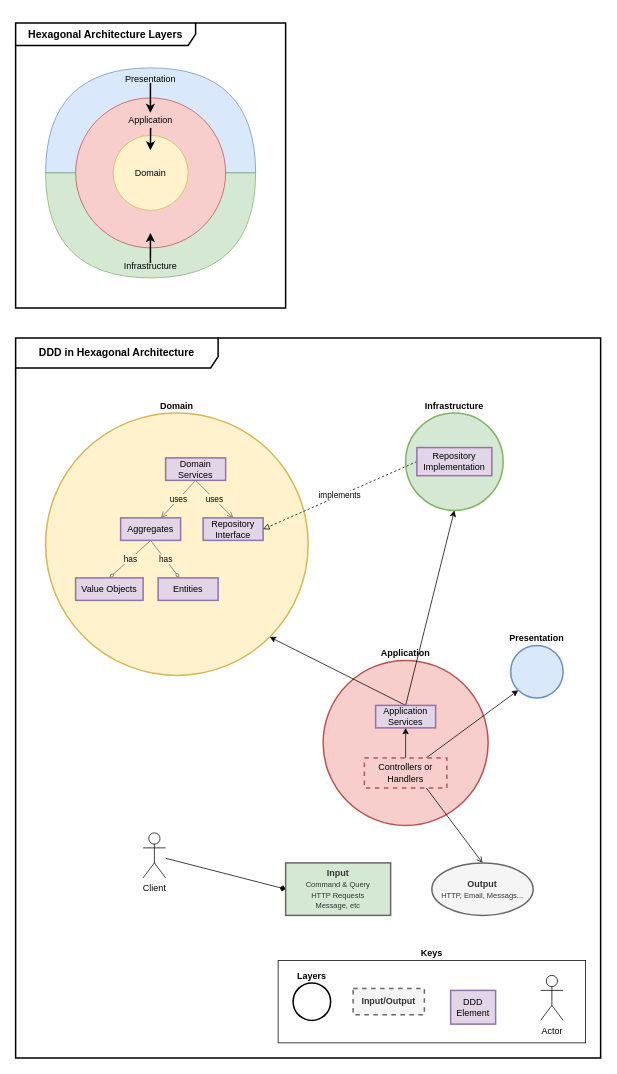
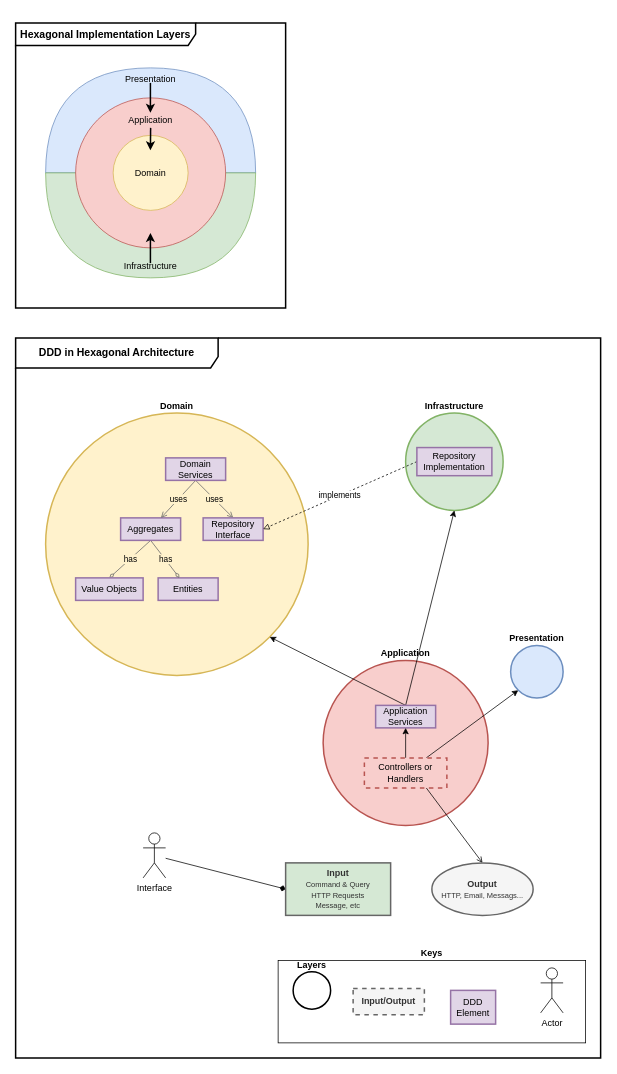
node "Hexagonal Architecture Layers": label "Hexagonal Architecture Layers" -> "Hexagonal Implementation Layers"
node "Client": label "Client" -> "Interface"
node "Actor": moved (552, 998) -> (552, 990)
node "Layers": moved (312, 1002) -> (312, 990)
